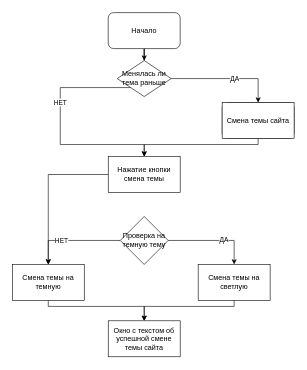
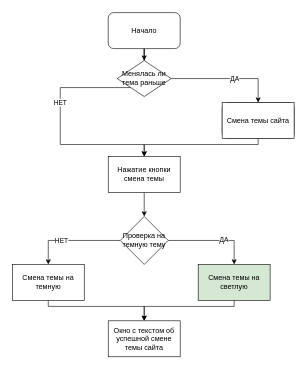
edge "Нажатие кнопки смена темы" -> "Смена темы на темную": now "Нажатие кнопки смена темы" -> "Проверка на темную тему"
node "Смена темы на светлую": fillcolor #ffffff -> #d5e8d4
